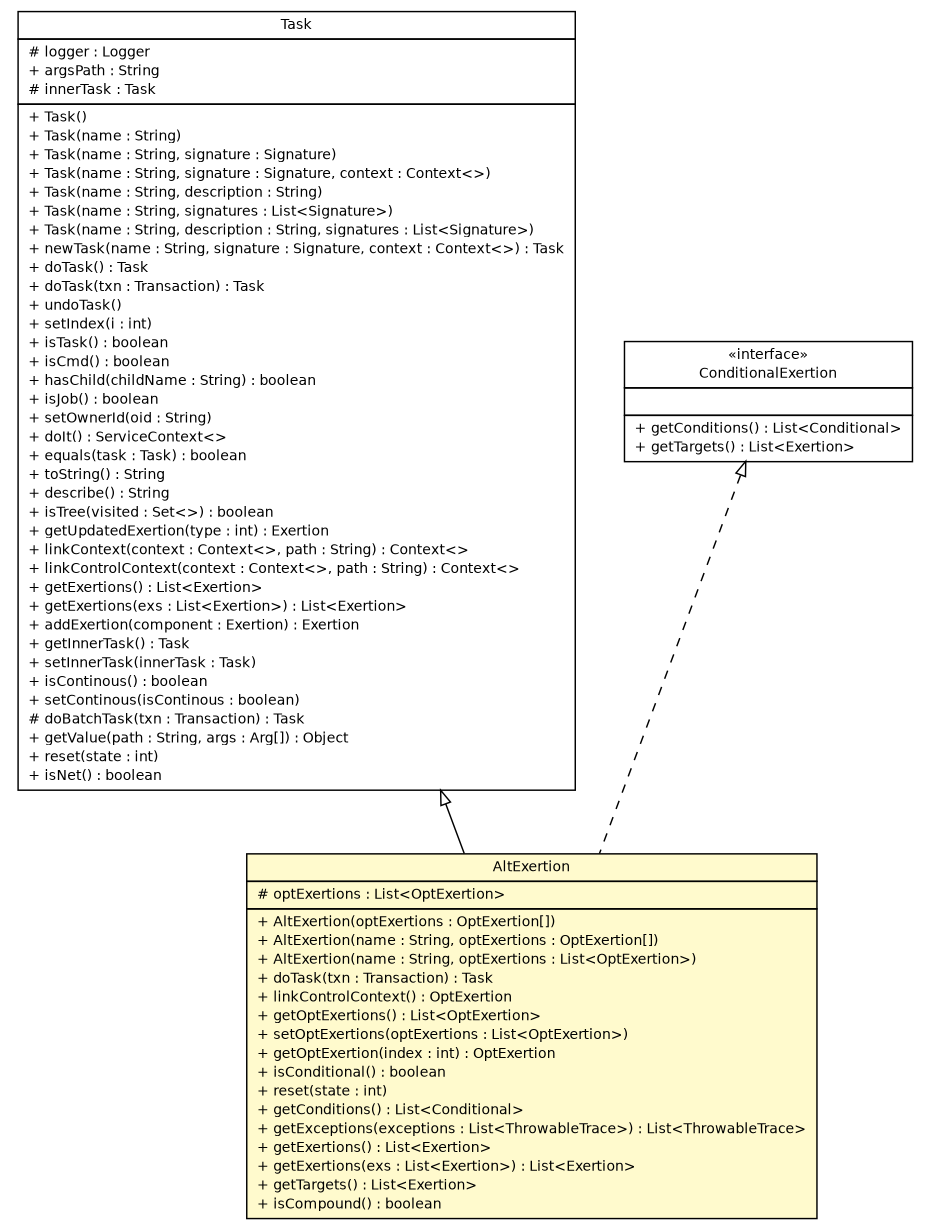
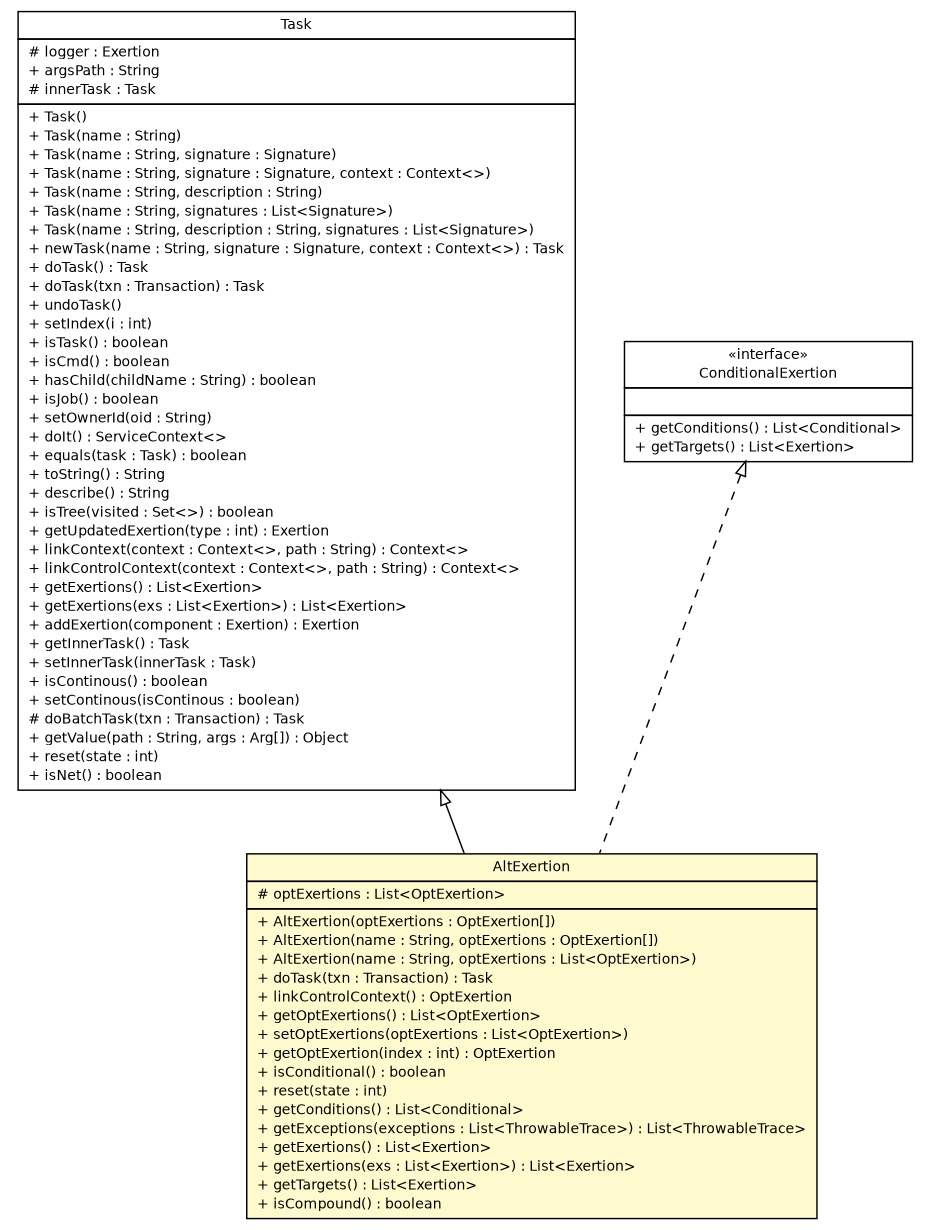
node "Task": text "# logger : Logger" -> "# logger : Exertion"
